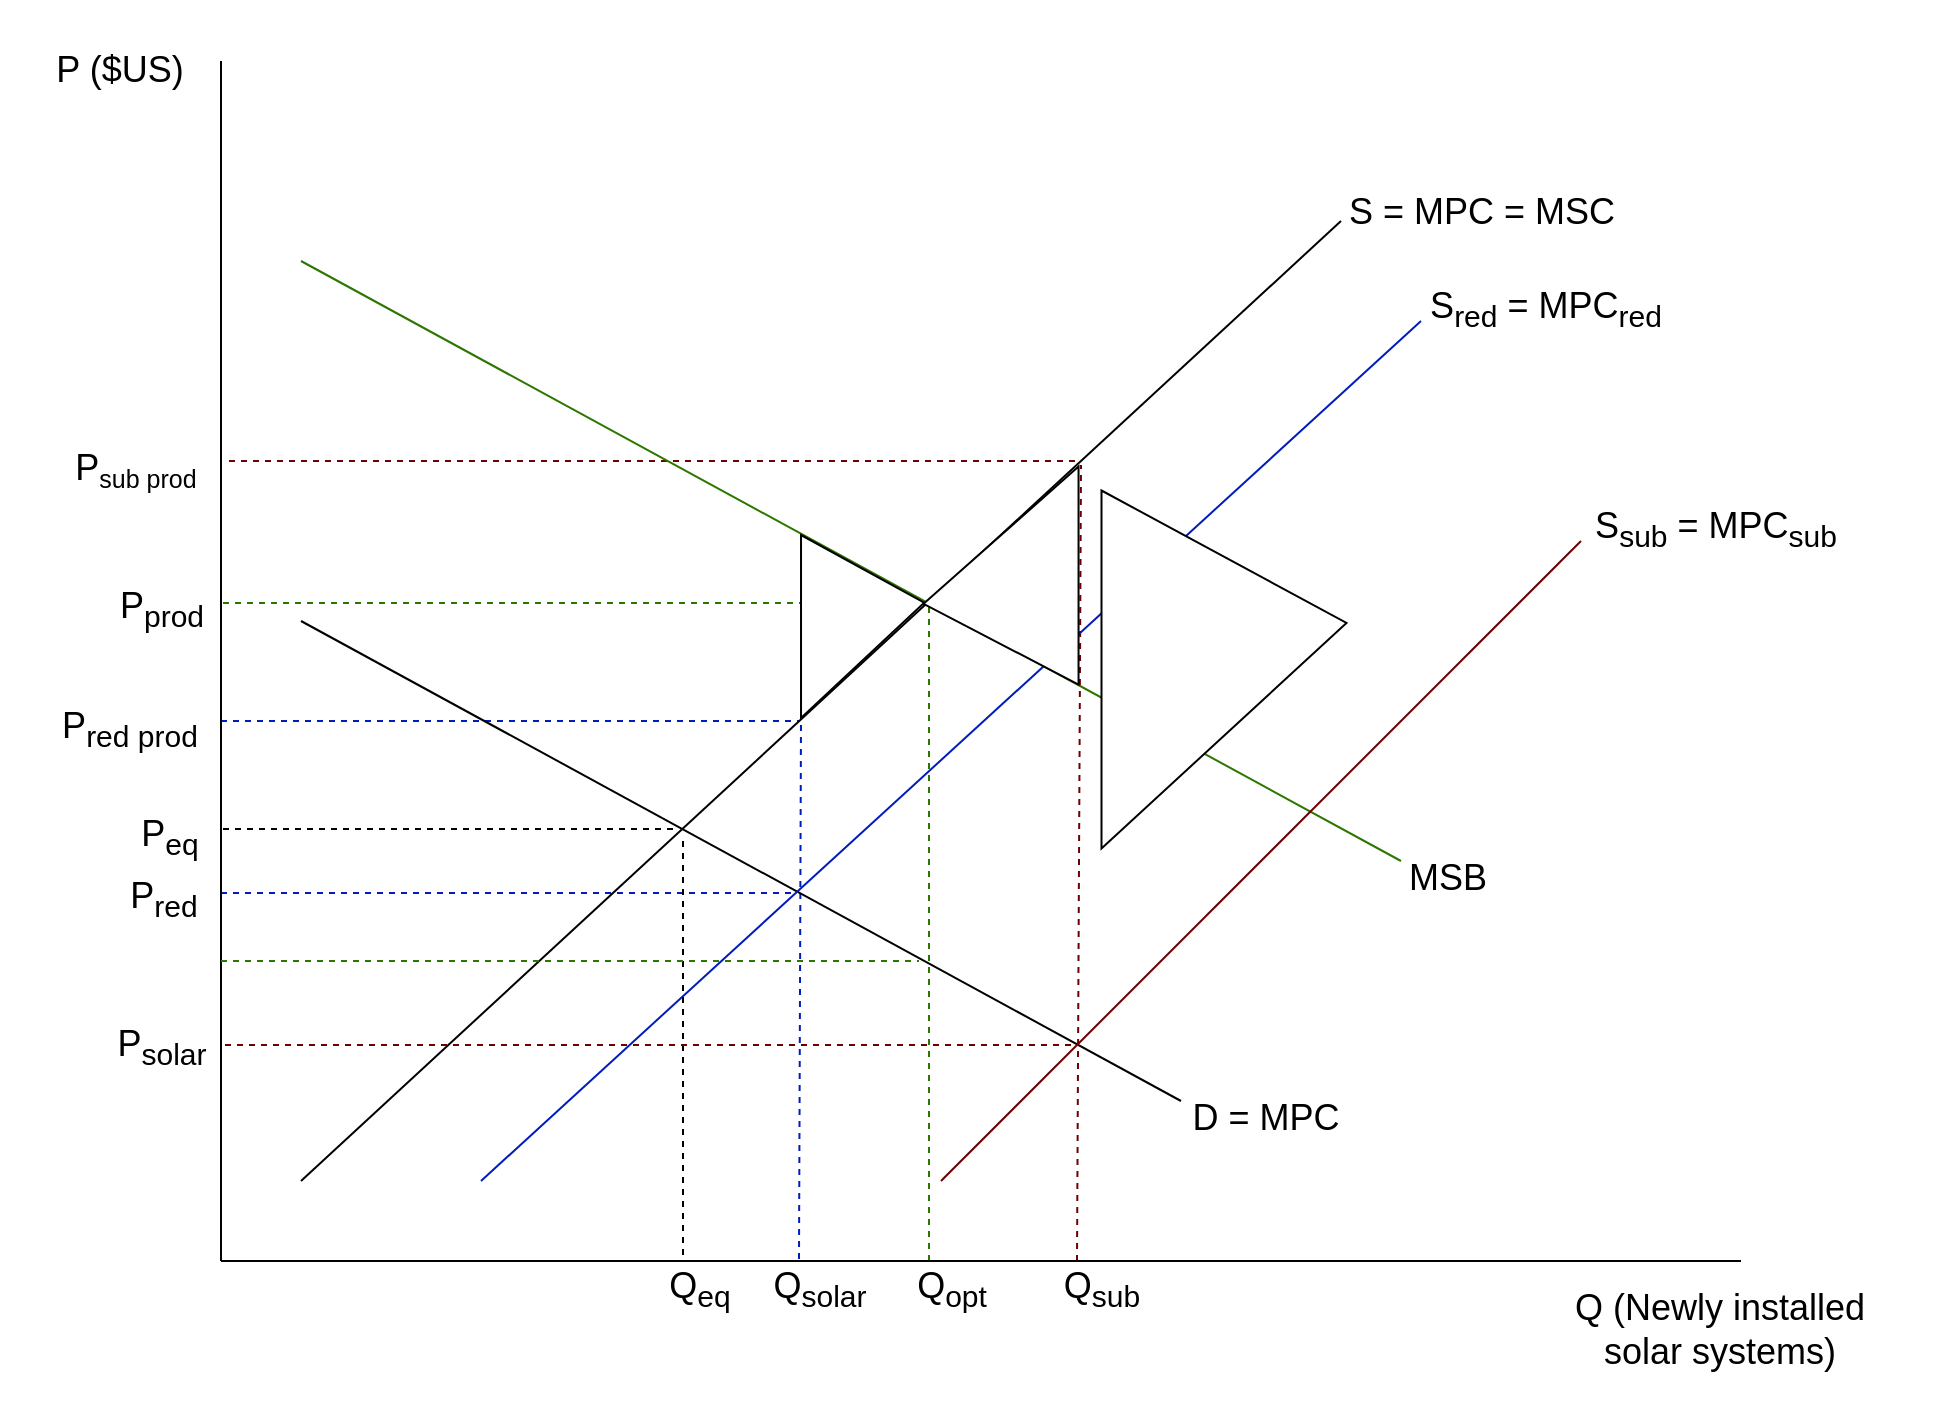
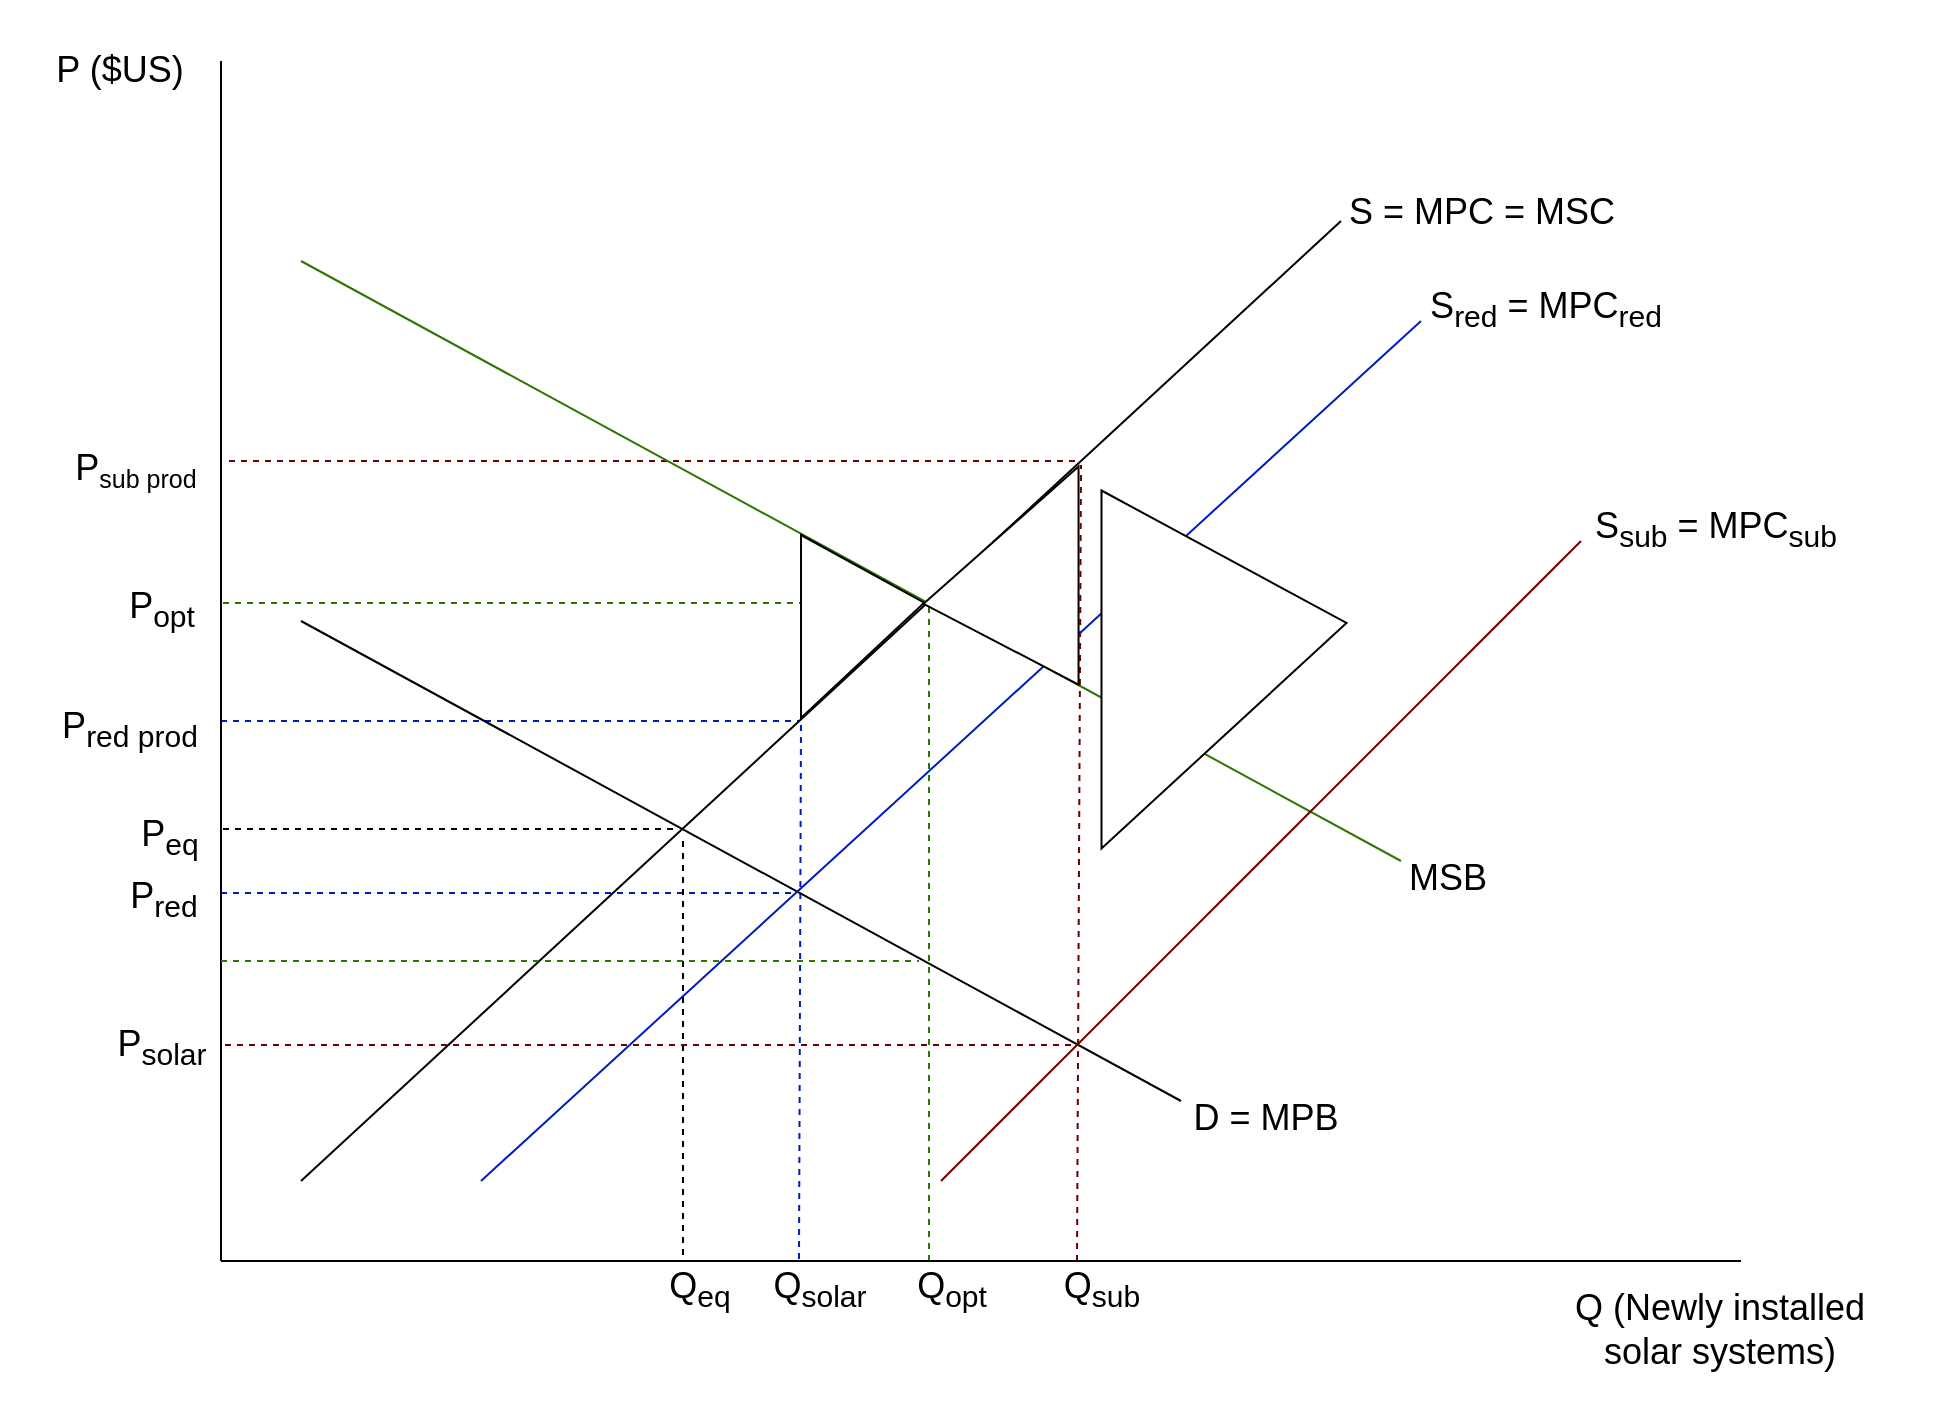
node "Pprod": label "Pprod" -> "Popt"
node "D = MPC": label "D = MPC" -> "D = MPB"
